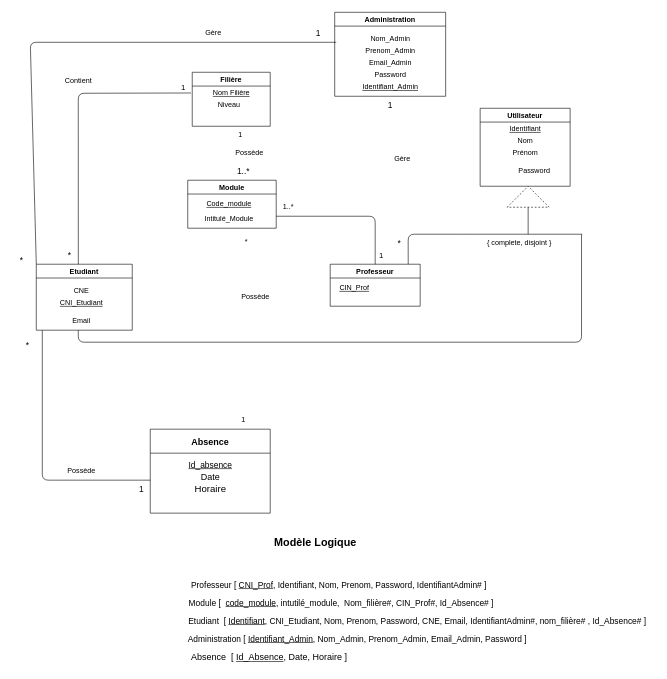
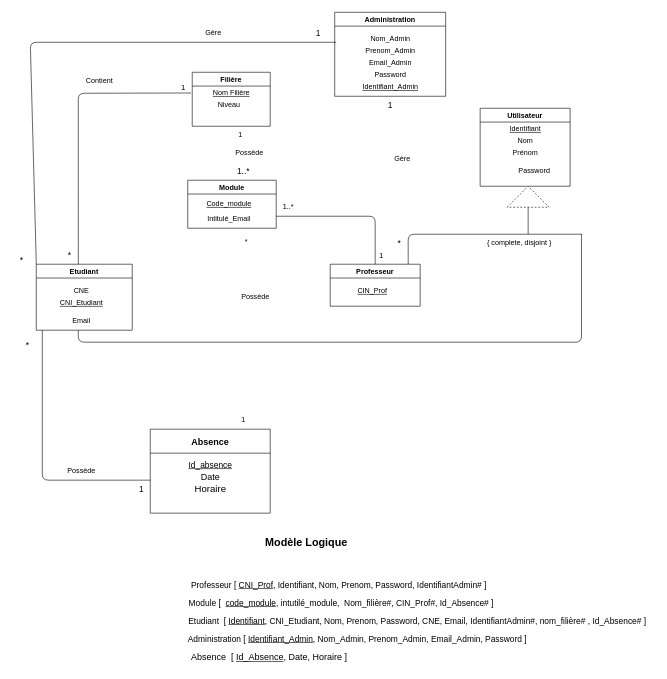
node "Contient": moved (78, 81) -> (99, 81)
node "Intitulé_Module": label "Intitulé_Module" -> "Intitulé_Email"
node "CIN_Prof": moved (354, 288) -> (372, 291)
node "Modèle Logique": moved (315, 543) -> (306, 543)
